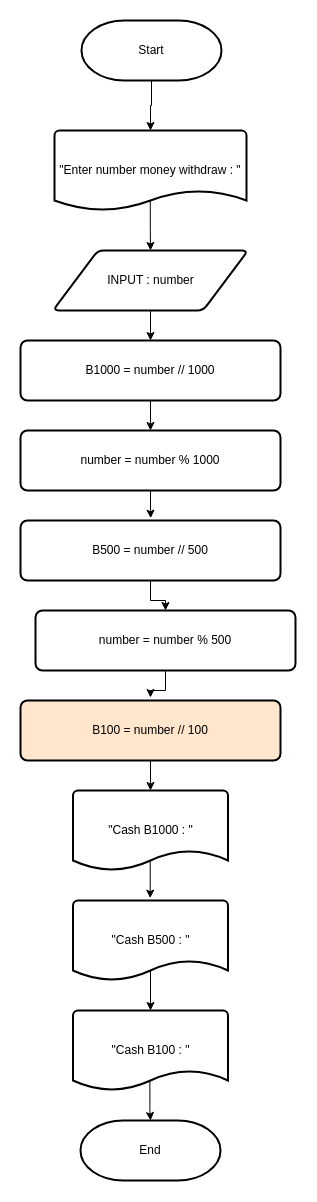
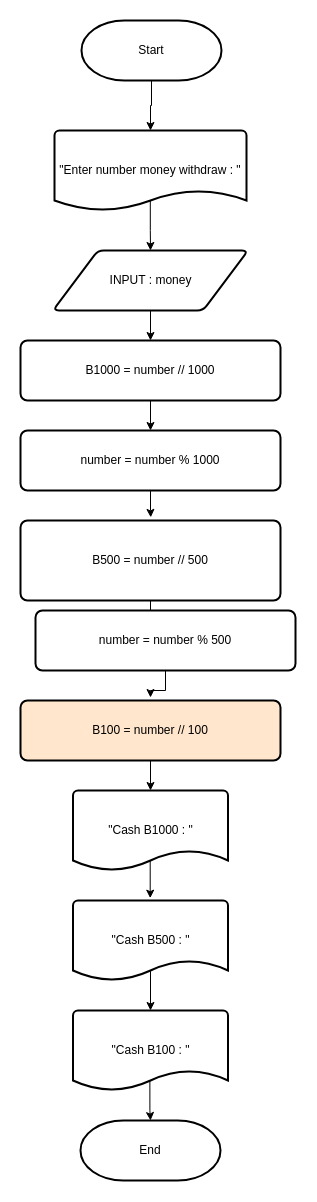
node "INPUT : number": label "INPUT : number" -> "INPUT : money"
node "B500 = number // 500": size 260x60 -> 260x80
